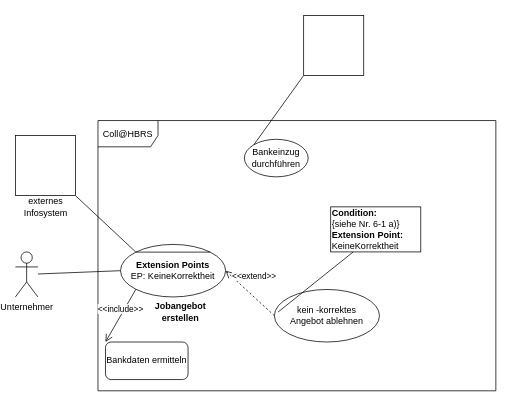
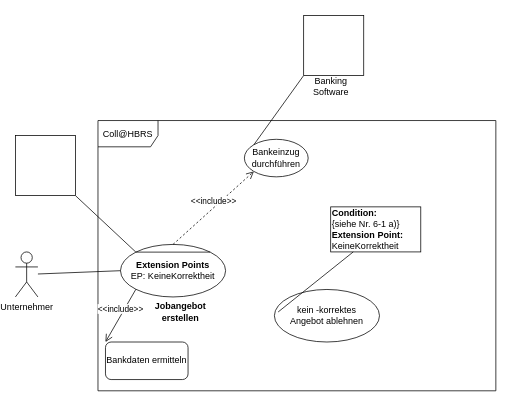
node "Banking Software": added
node "externes Infosystem": removed
edge "Extension Points EP: KeineKorrektheit" -> "Bankeinzug durchführen": added, label "<<include>>"
edge "kein -korrektes Angebot ablehnen" -> "Extension Points EP: KeineKorrektheit": removed, label "<<extend>>"
